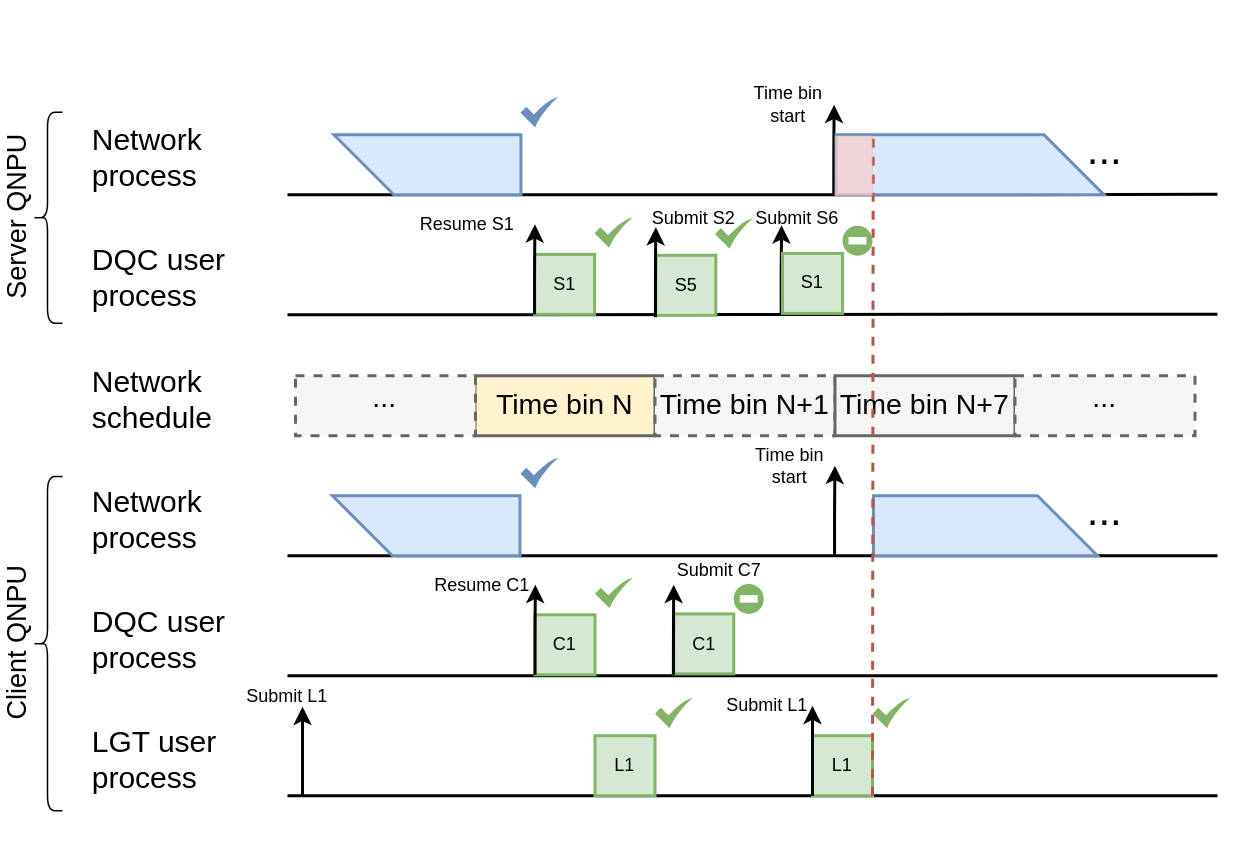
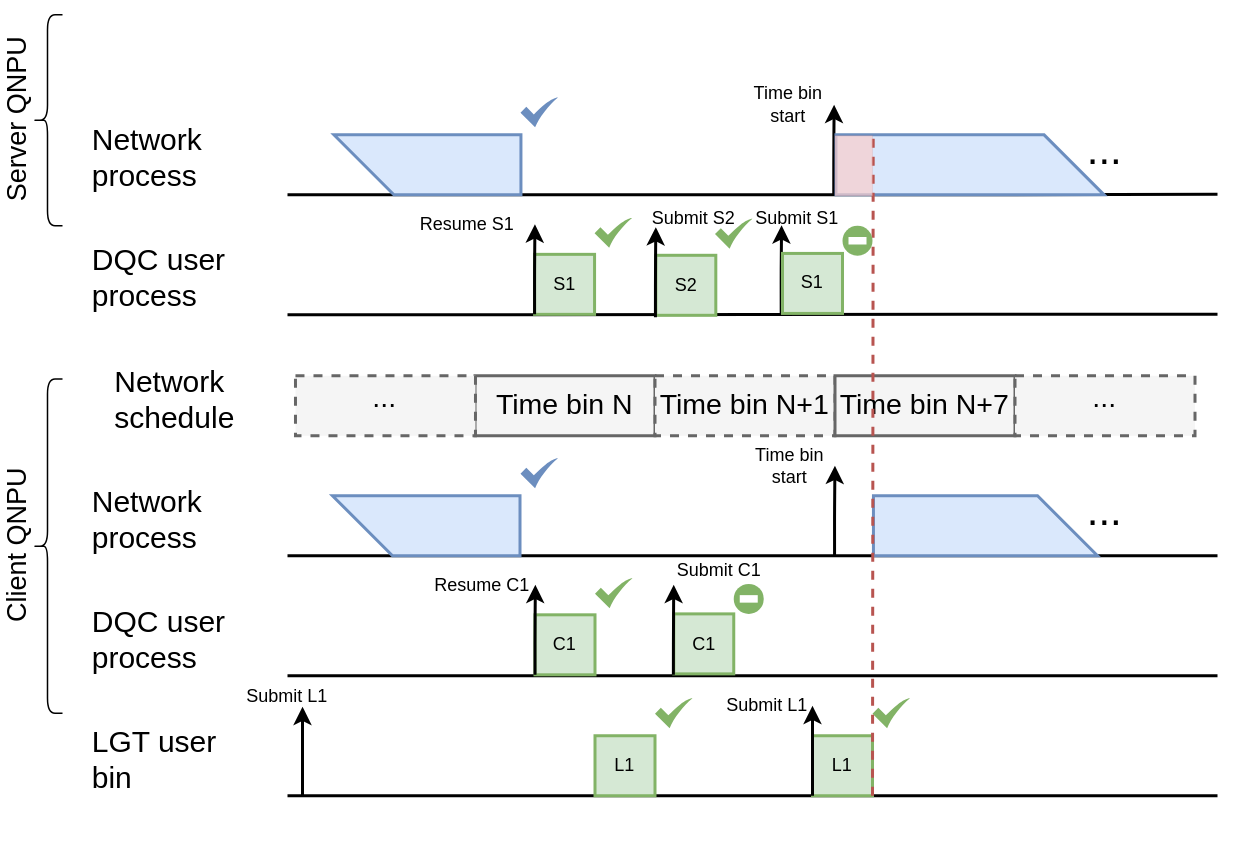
node "Server QNPU": moved (47, 218) -> (47, 120)
node "Submit S6": label "Submit S6" -> "Submit S1"
node "S5": label "S5" -> "S2"
node "Network schedule": moved (167, 398) -> (190, 398)
node "Time bin N": fillcolor #fff2cc -> #f5f5f5
node "Submit C7": label "Submit C7" -> "Submit C1"
node "Client QNPU": moved (47, 644) -> (47, 546)
node "LGT user process": label "LGT user process" -> "LGT user bin"
